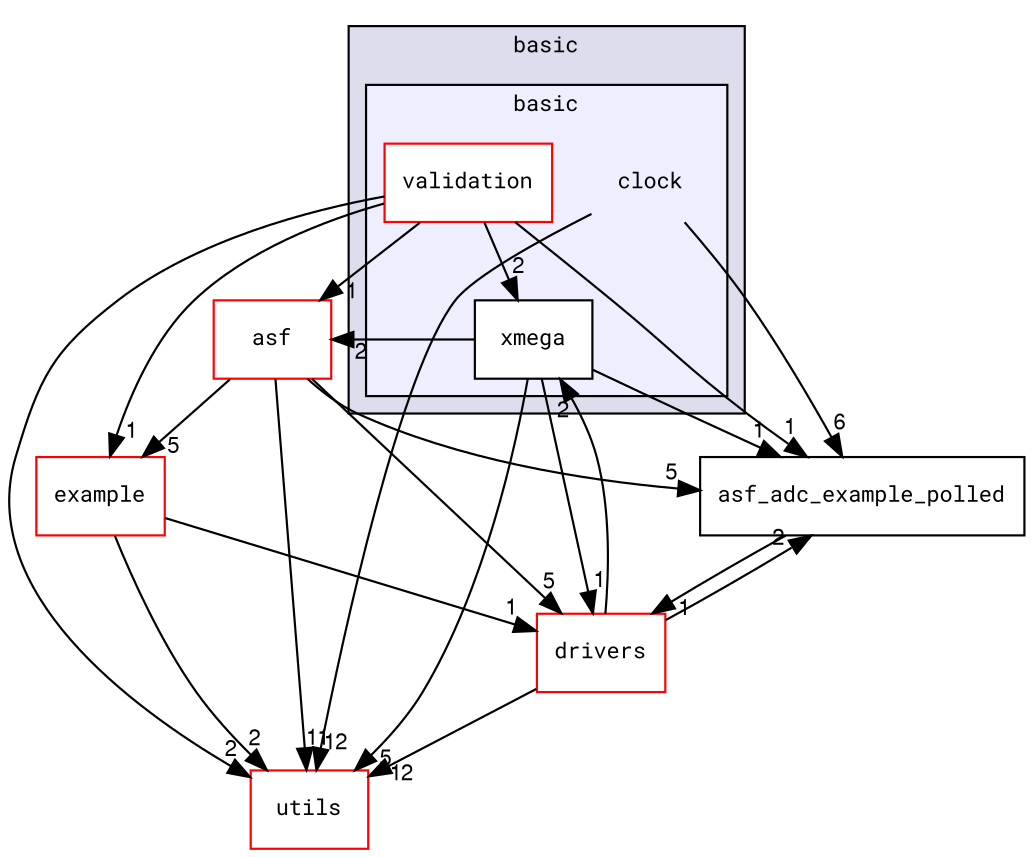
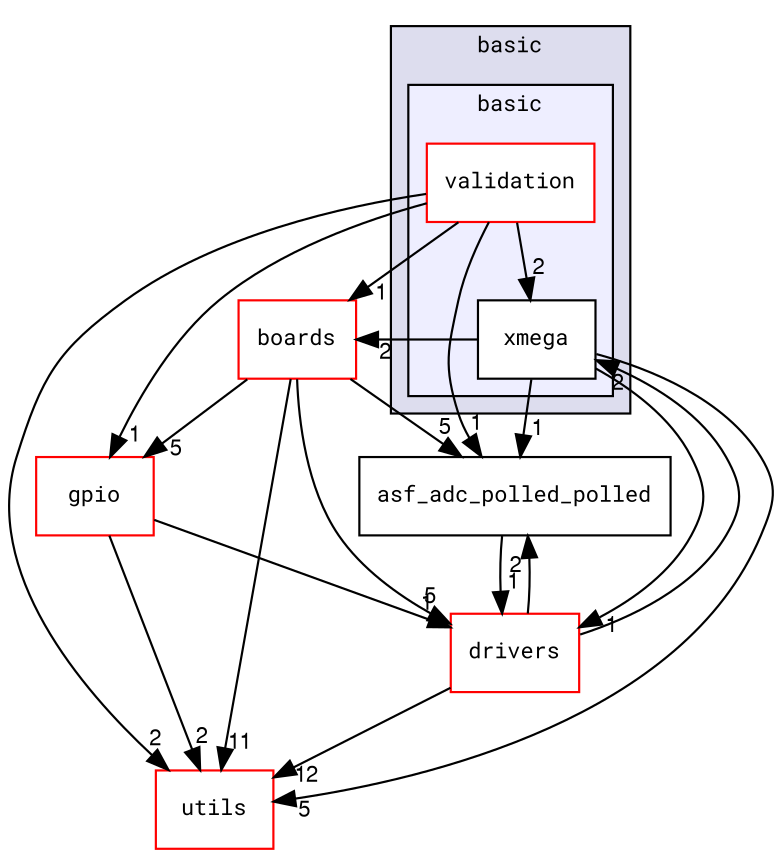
node "clock": removed
node "asf": label "asf" -> "boards"
node "example": label "example" -> "gpio"
node "asf_adc_example_polled": label "asf_adc_example_polled" -> "asf_adc_polled_polled"
